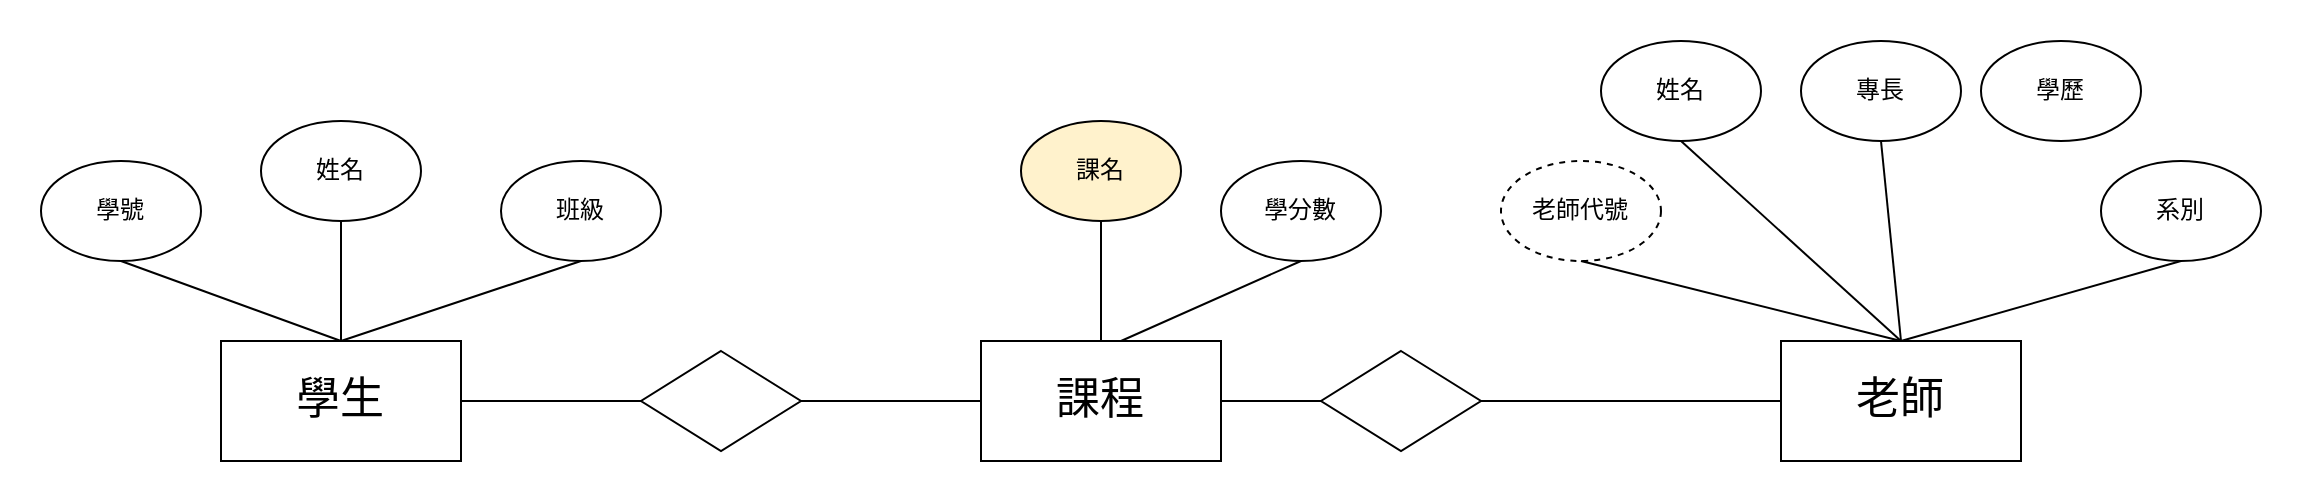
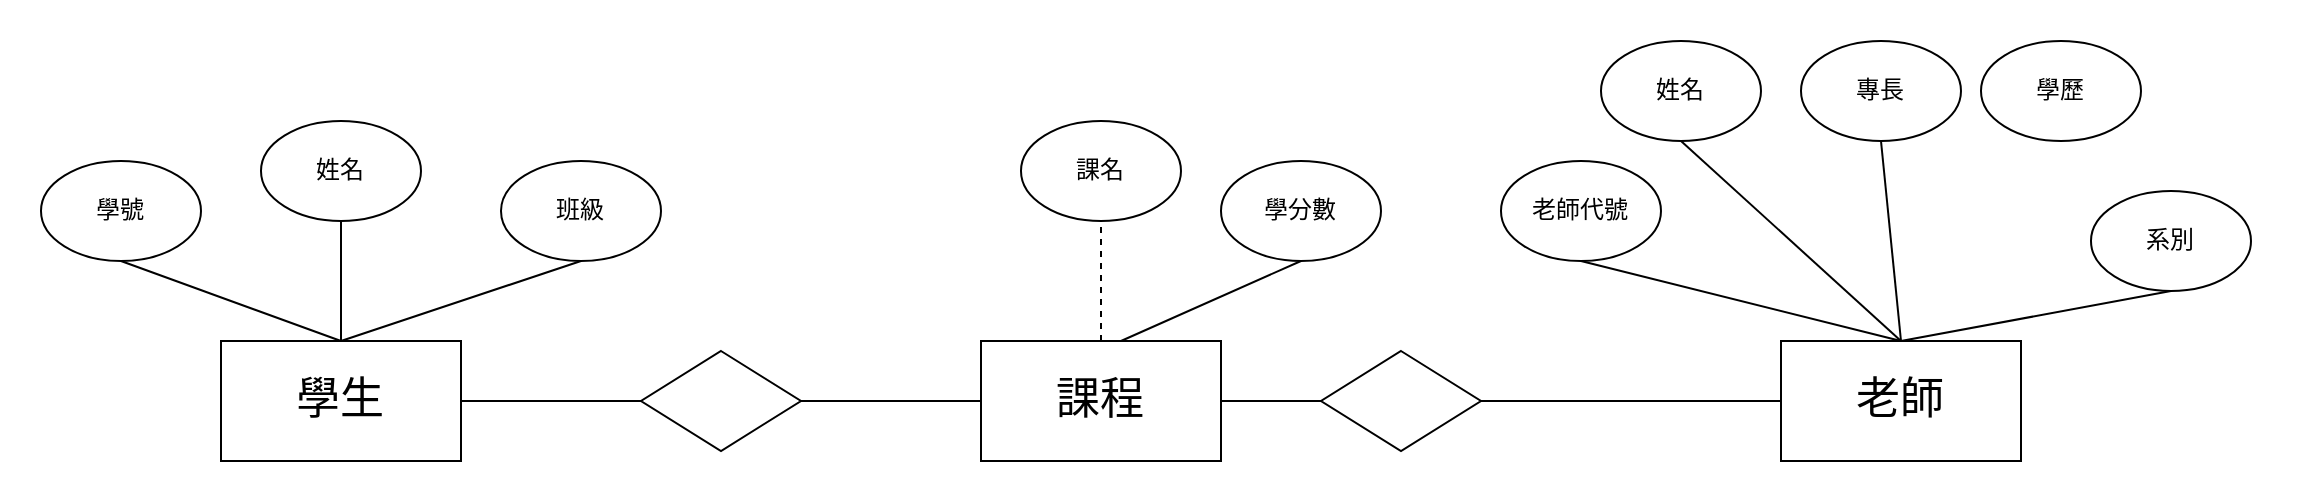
node "課名": fillcolor #fff2cc -> #ffffff
node "老師代號": style dashed -> solid
node "系別": moved (2181, 211) -> (2171, 241)
edge "課名" -- "課程": style solid -> dashed
